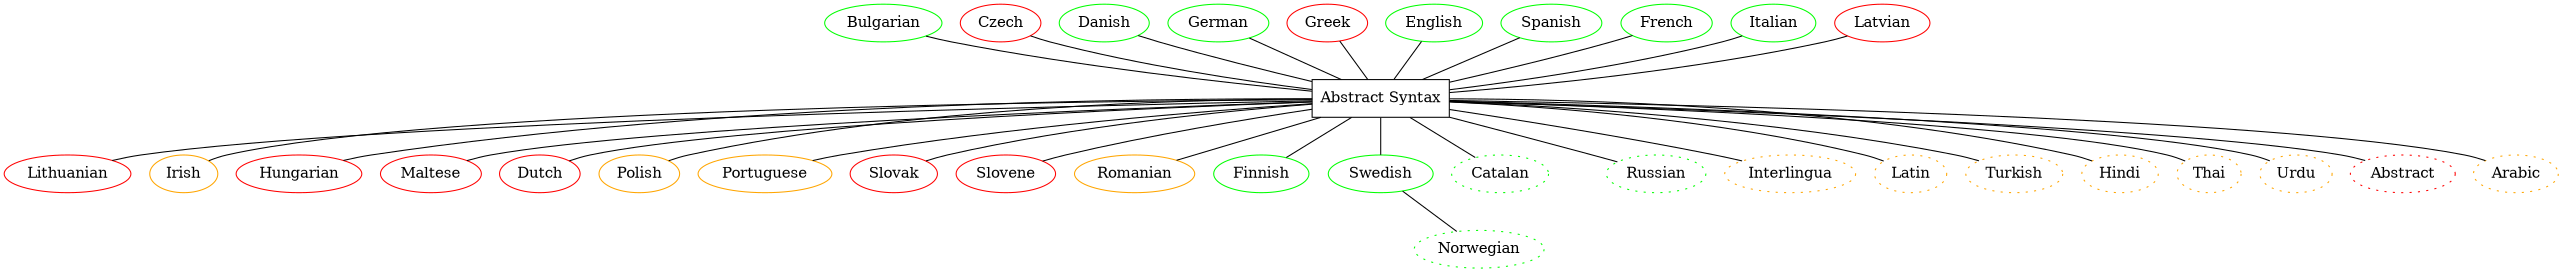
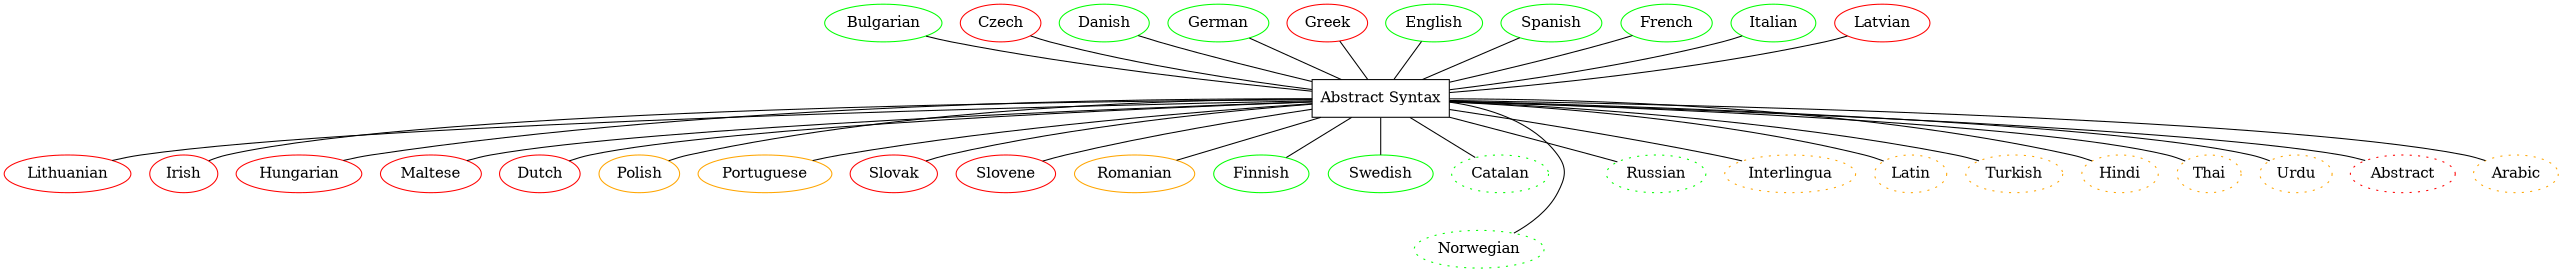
node "Irish": color orange -> red
edge "Swedish" -- "Norwegian": now "Abstract Syntax" -- "Norwegian"
